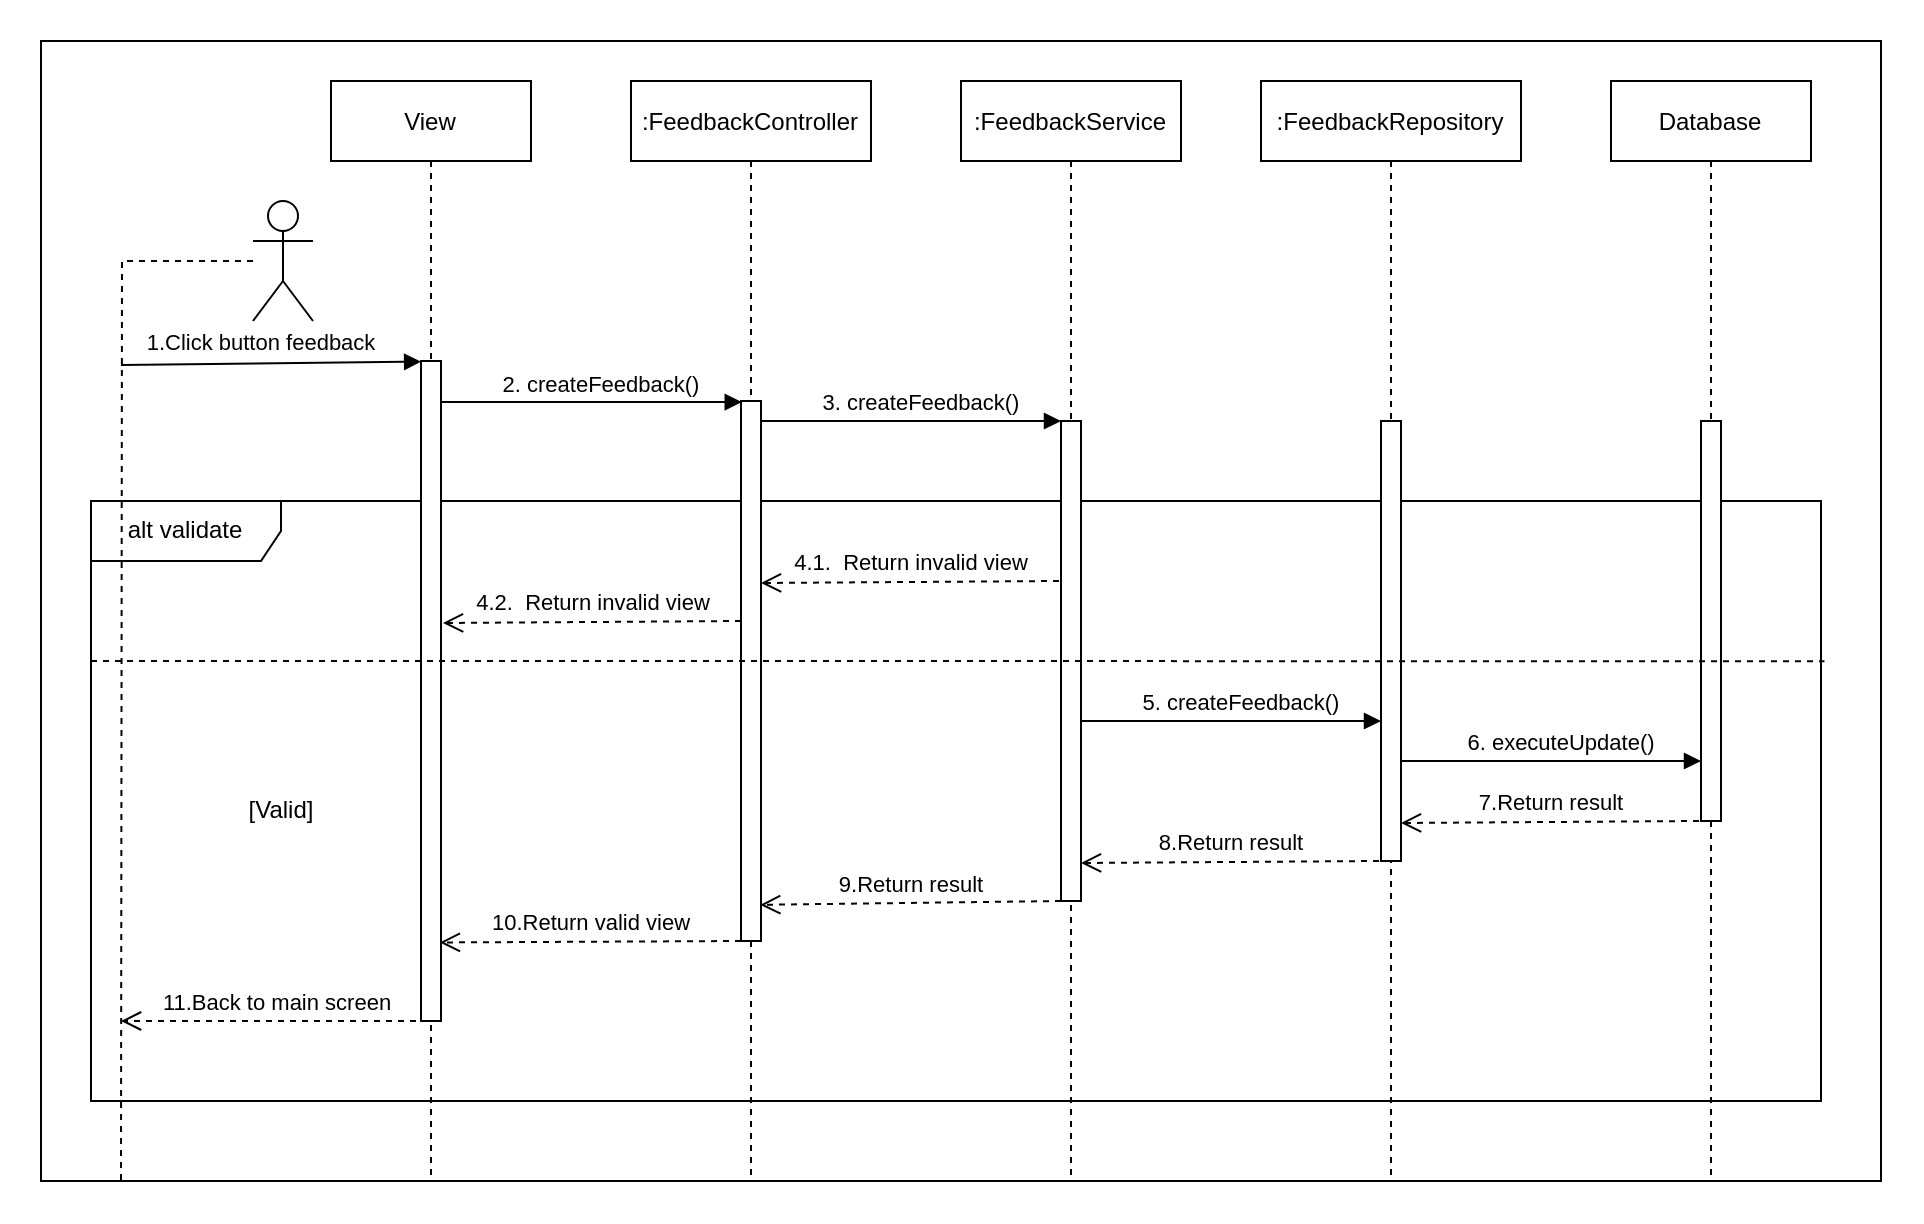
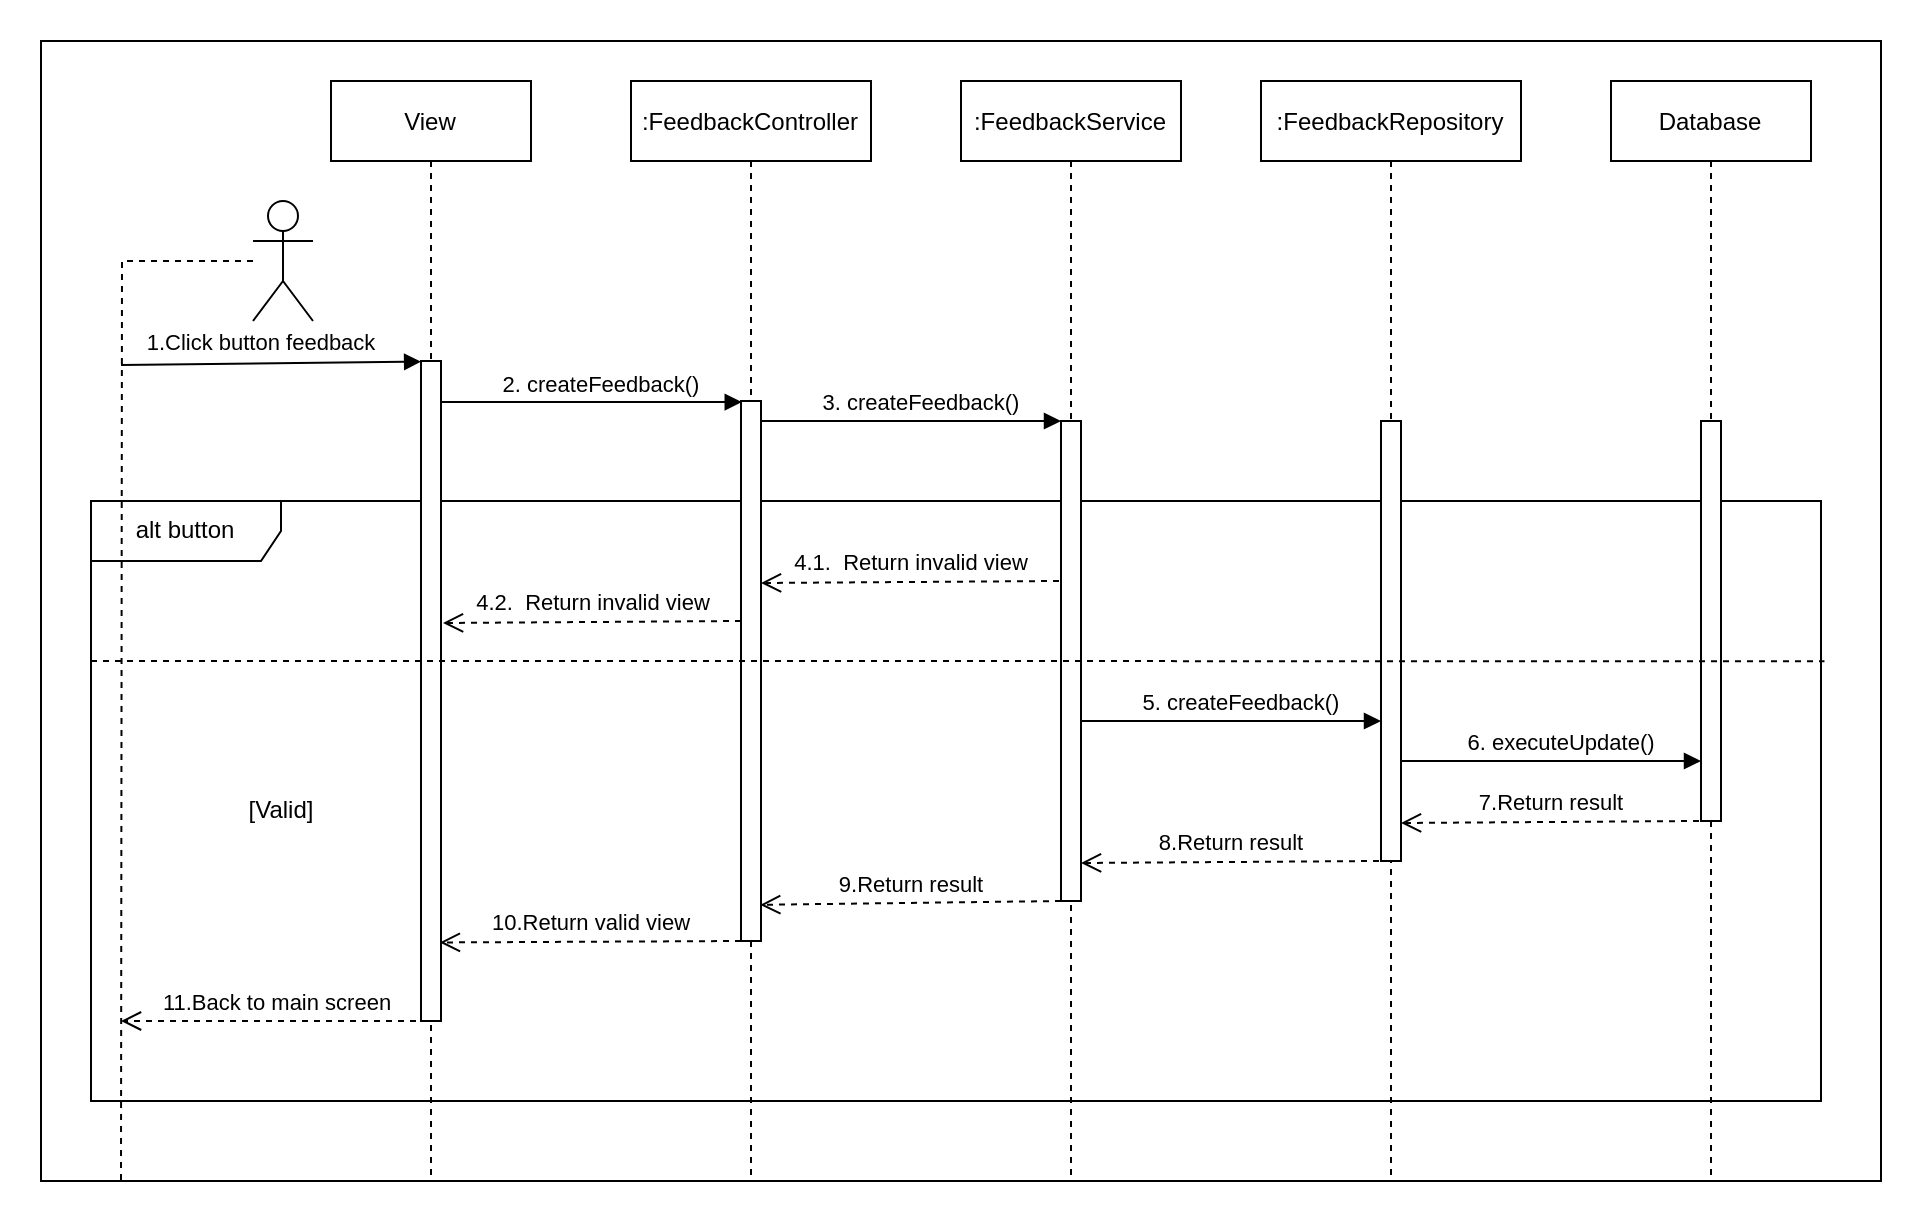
node "alt validate": label "alt validate" -> "alt button"
